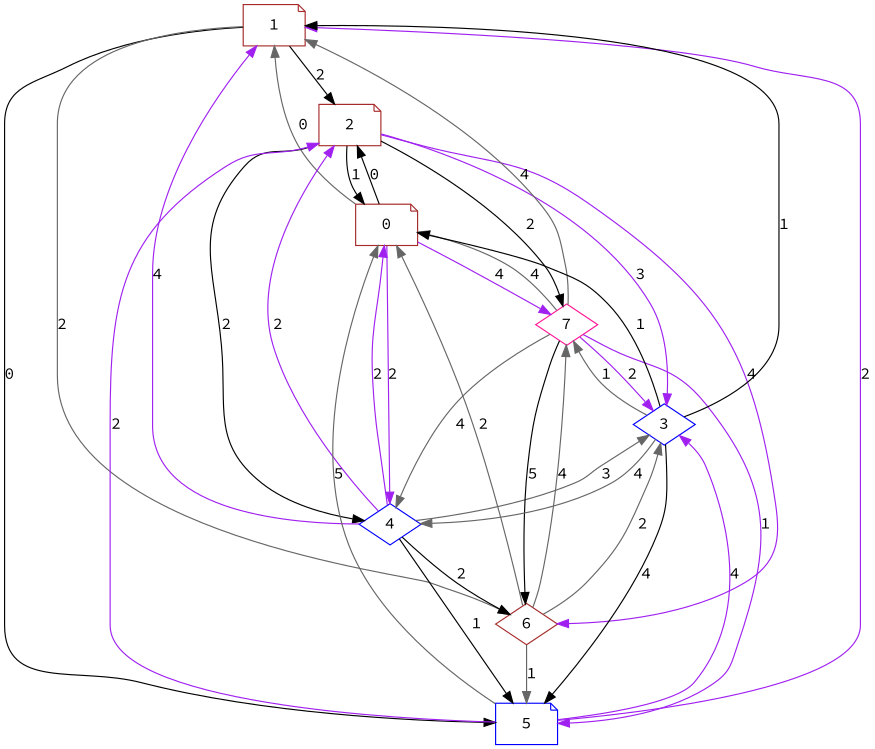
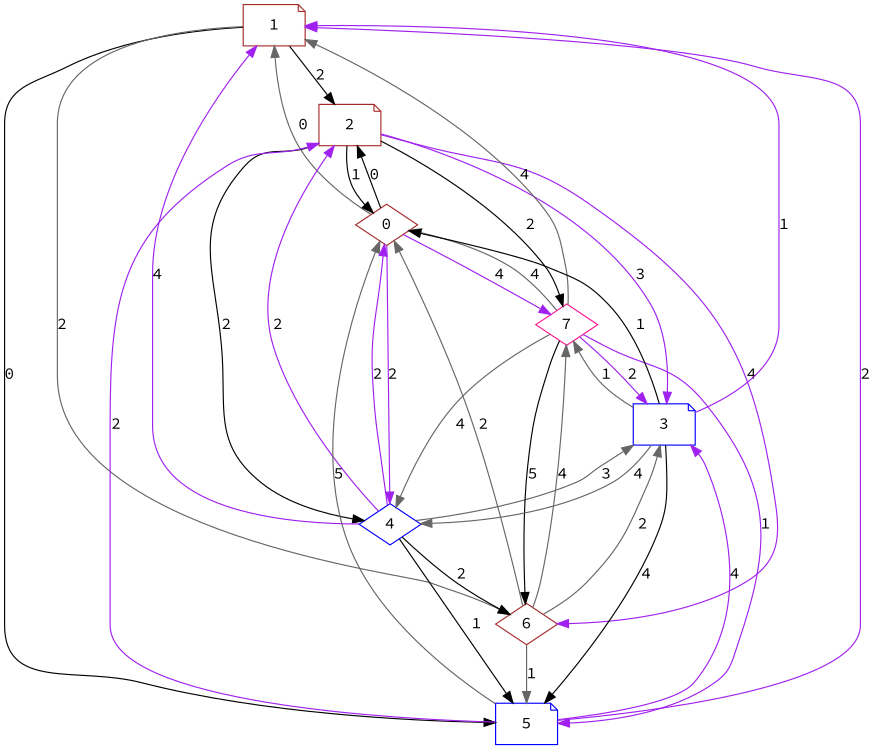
edge "3" -> "1": color black -> purple
node "0": shape note -> diamond
node "3": shape diamond -> note
